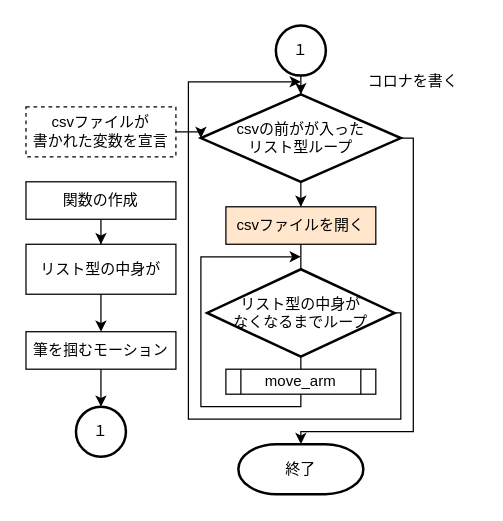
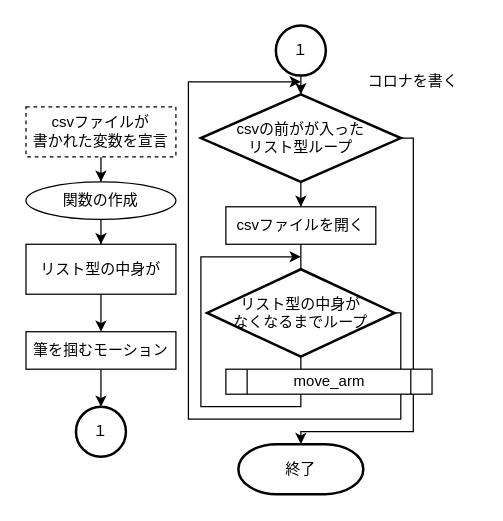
edge "csvファイルが 書かれた変数を宣言" -> "csvの前がが入った リスト型ループ": now "csvファイルが 書かれた変数を宣言" -> "関数の作成"
node "関数の作成": shape rectangle -> ellipse
node "csvファイルを開く": fillcolor #ffe6cc -> #ffffff
node "move_arm": size 150x25 -> 206x25
